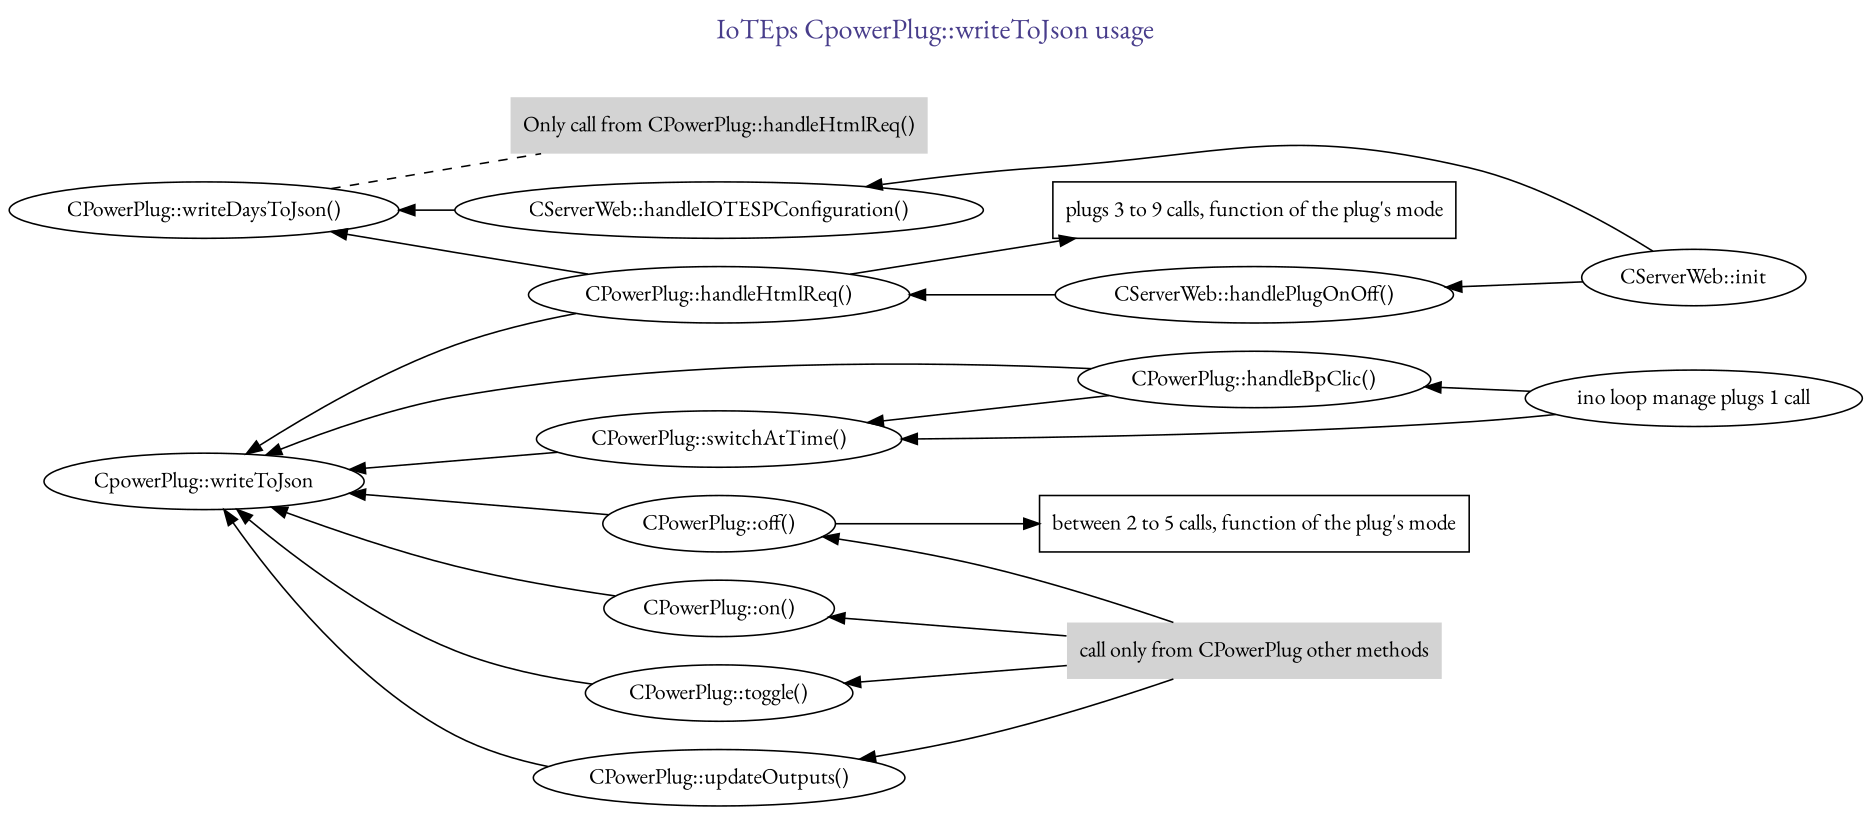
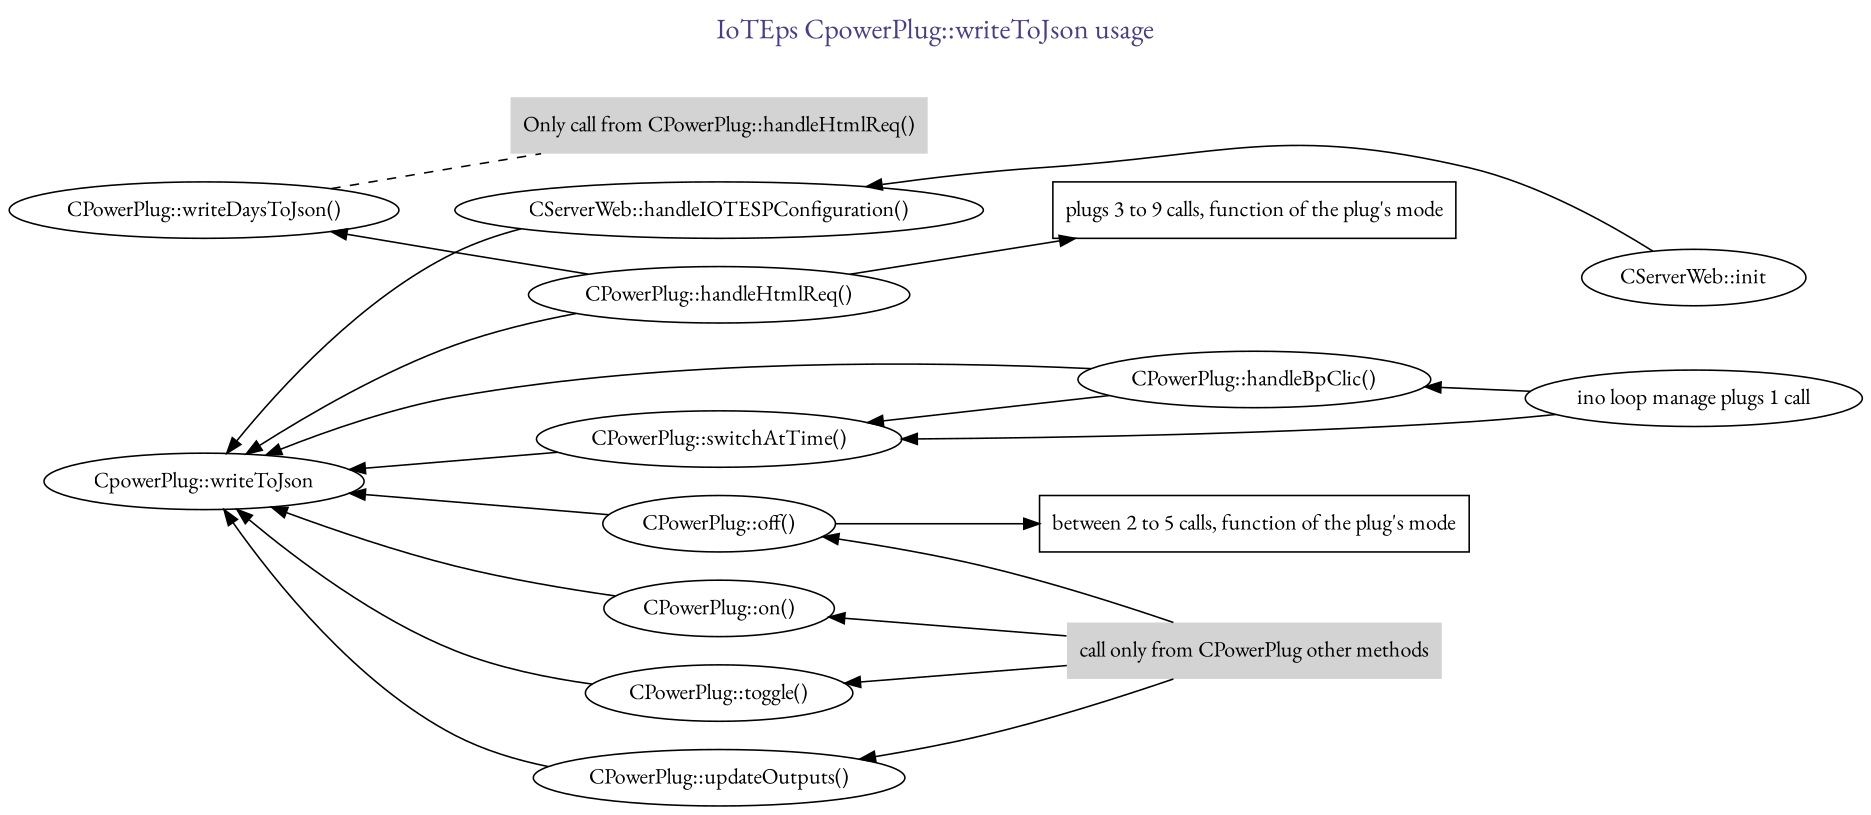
edge "CServerWeb::handleIOTESPConfiguration()" -> "CPowerPlug::writeDaysToJson()": now "CServerWeb::handleIOTESPConfiguration()" -> "CpowerPlug::writeToJson"
node "CServerWeb::handlePlugOnOff()": removed
